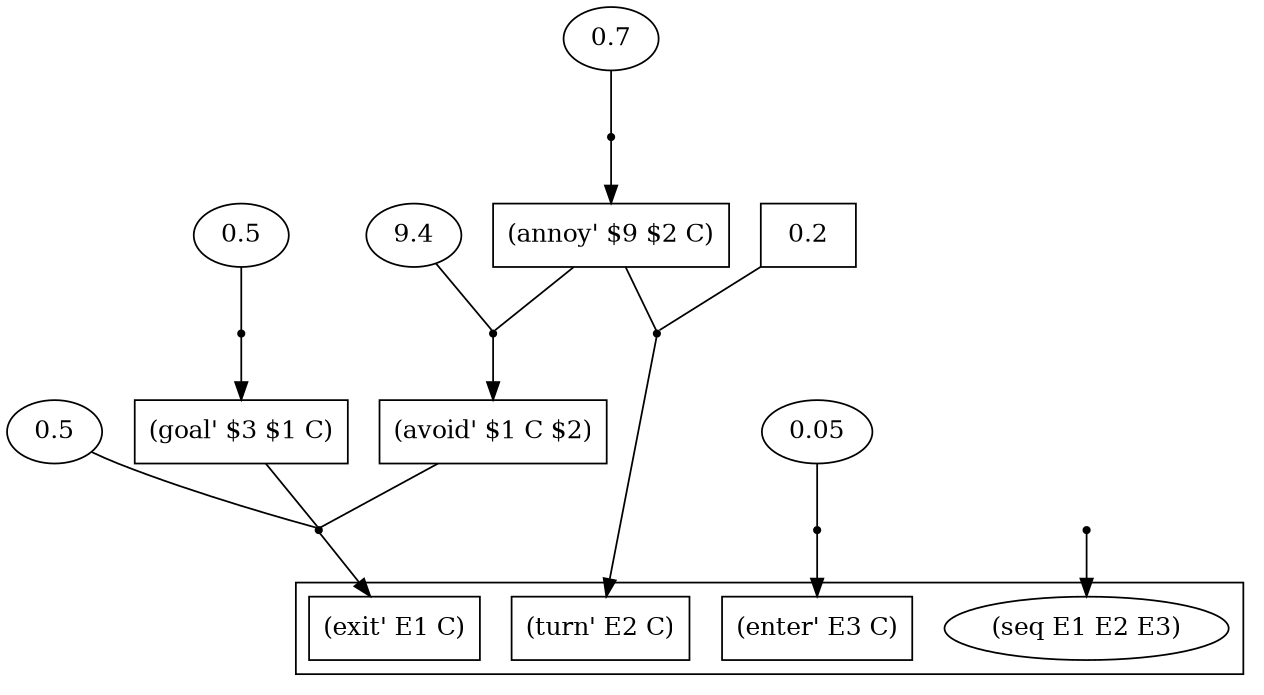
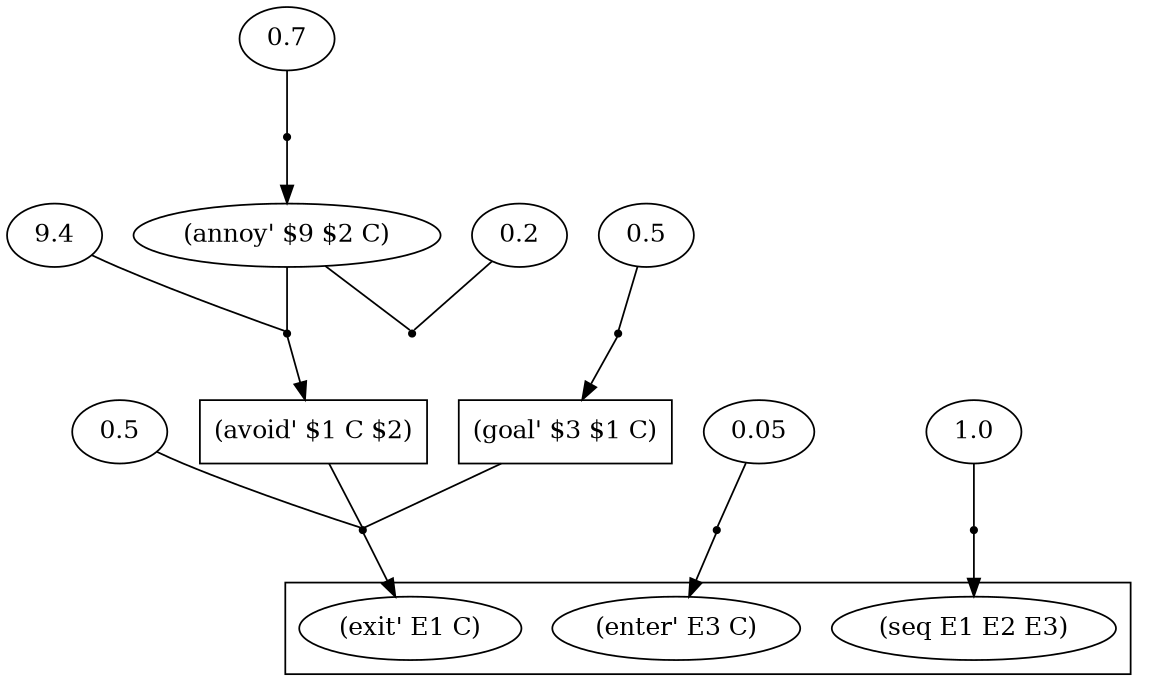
node "(annoy' $9 $2 C)": shape box -> ellipse
node "0.2": shape box -> ellipse
node "1.0": added
node "(exit' E1 C)": shape box -> ellipse
node "(turn' E2 C)": removed
node "(enter' E3 C)": shape box -> ellipse
